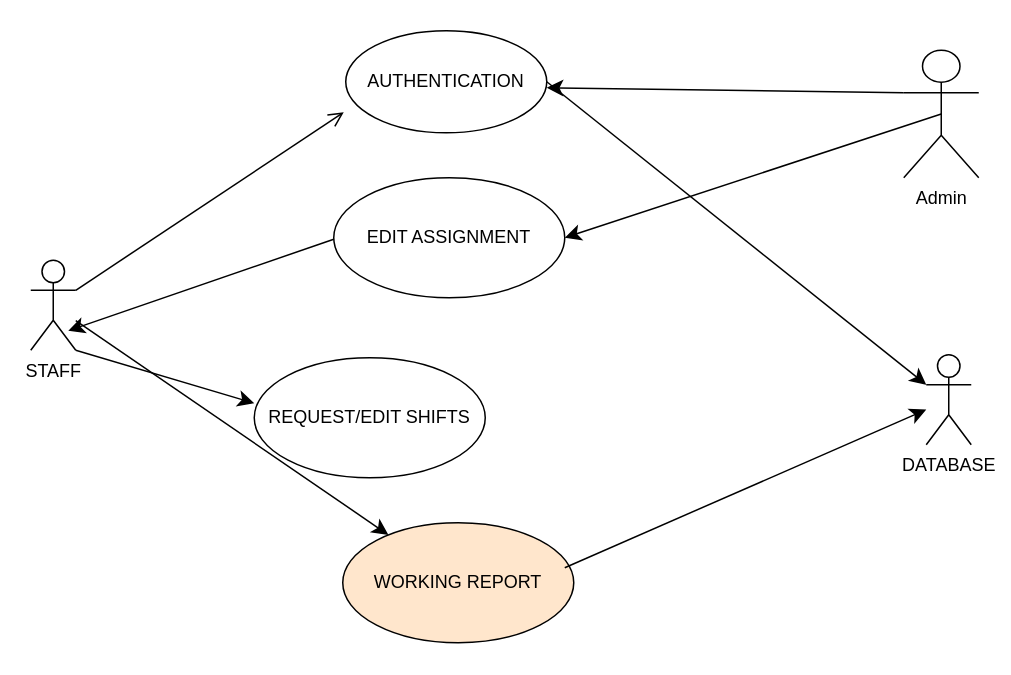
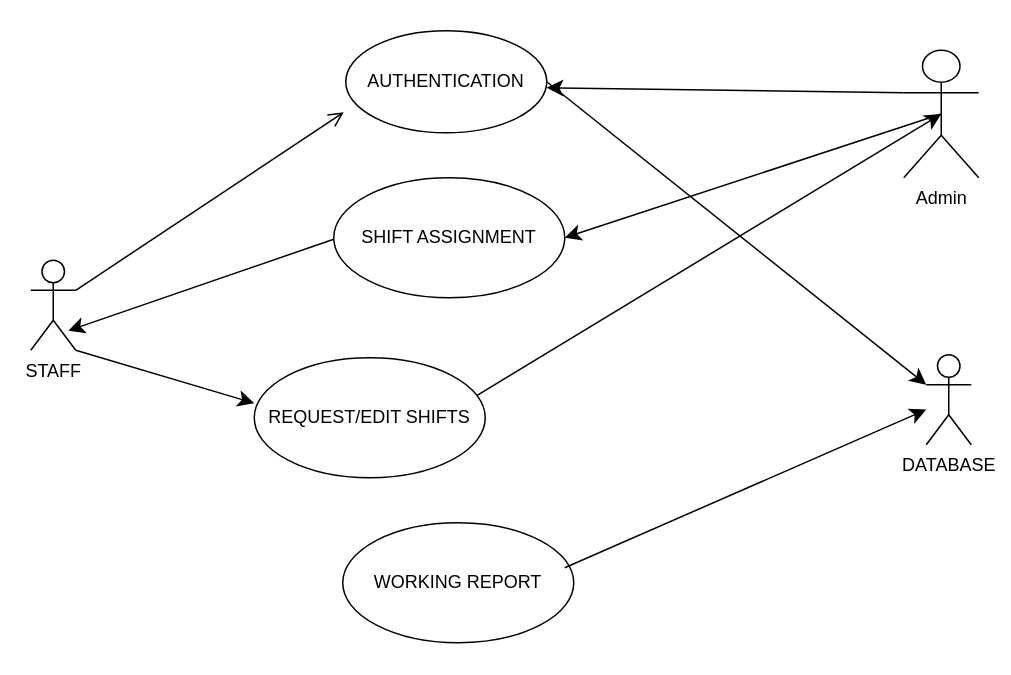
node "EDIT ASSIGNMENT": label "EDIT ASSIGNMENT" -> "SHIFT ASSIGNMENT"
edge "REQUEST/EDIT SHIFTS" -> "Admin": added
edge "STAFF" -> "WORKING REPORT": removed
node "WORKING REPORT": fillcolor #ffe6cc -> #ffffff
